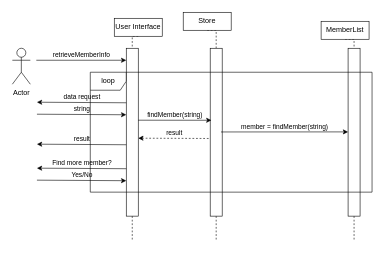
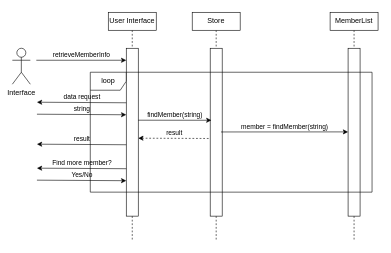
node "Store": moved (207, 21) -> (216, 21)
node "User Interface": moved (138, 27) -> (132, 21)
node "MemberList": moved (345, 30) -> (354, 21)
node "Actor": label "Actor" -> "Interface"
